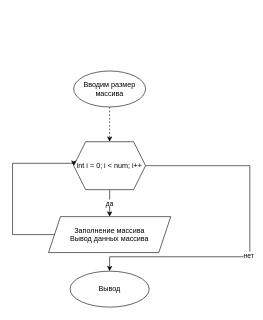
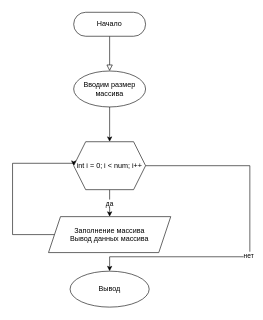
node "Начало": added
edge "Начало" -> "Вводим размер массива": added
edge "Вводим размер массива" -> "int i = 0; i < num; i++": style dashed -> solid
